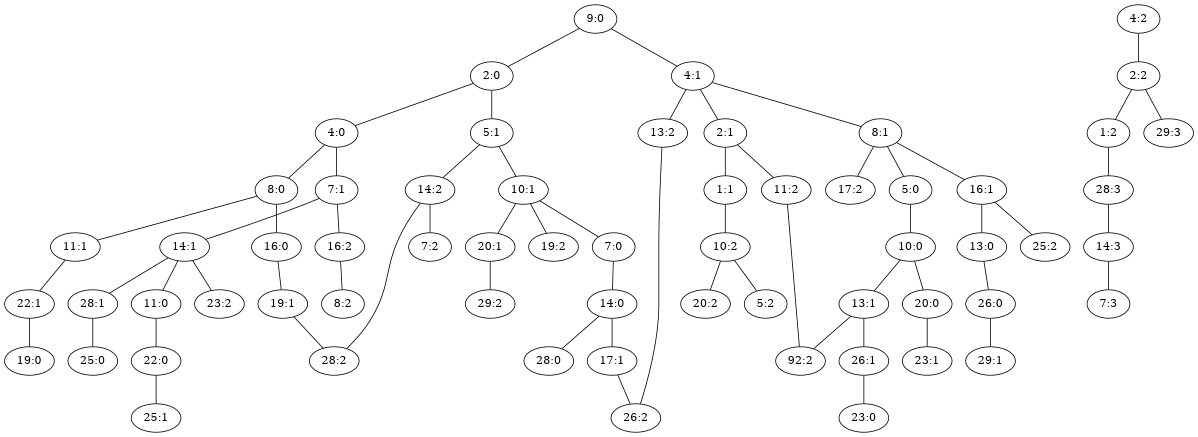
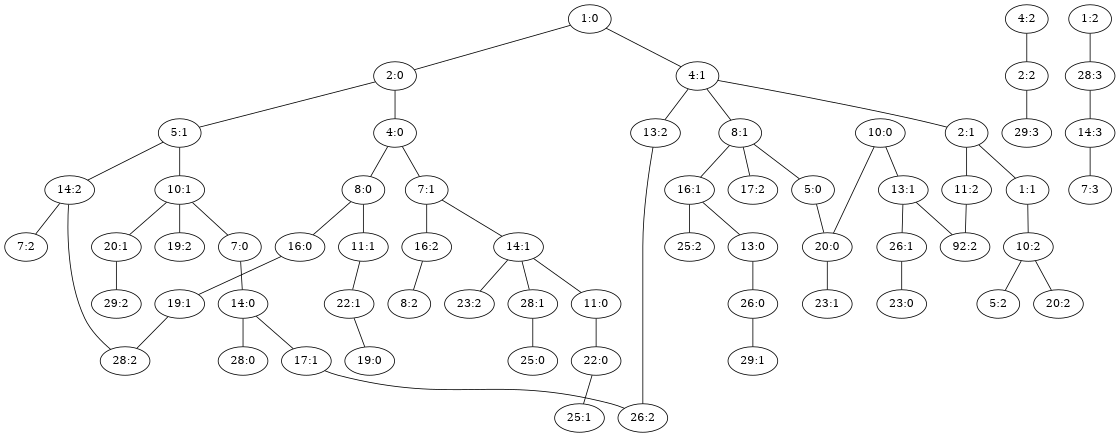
node "9:0": label "9:0" -> "1:0"
edge "2:2" -- "1:2": removed
edge "5:0" -- "10:0": now "5:0" -- "20:0"
